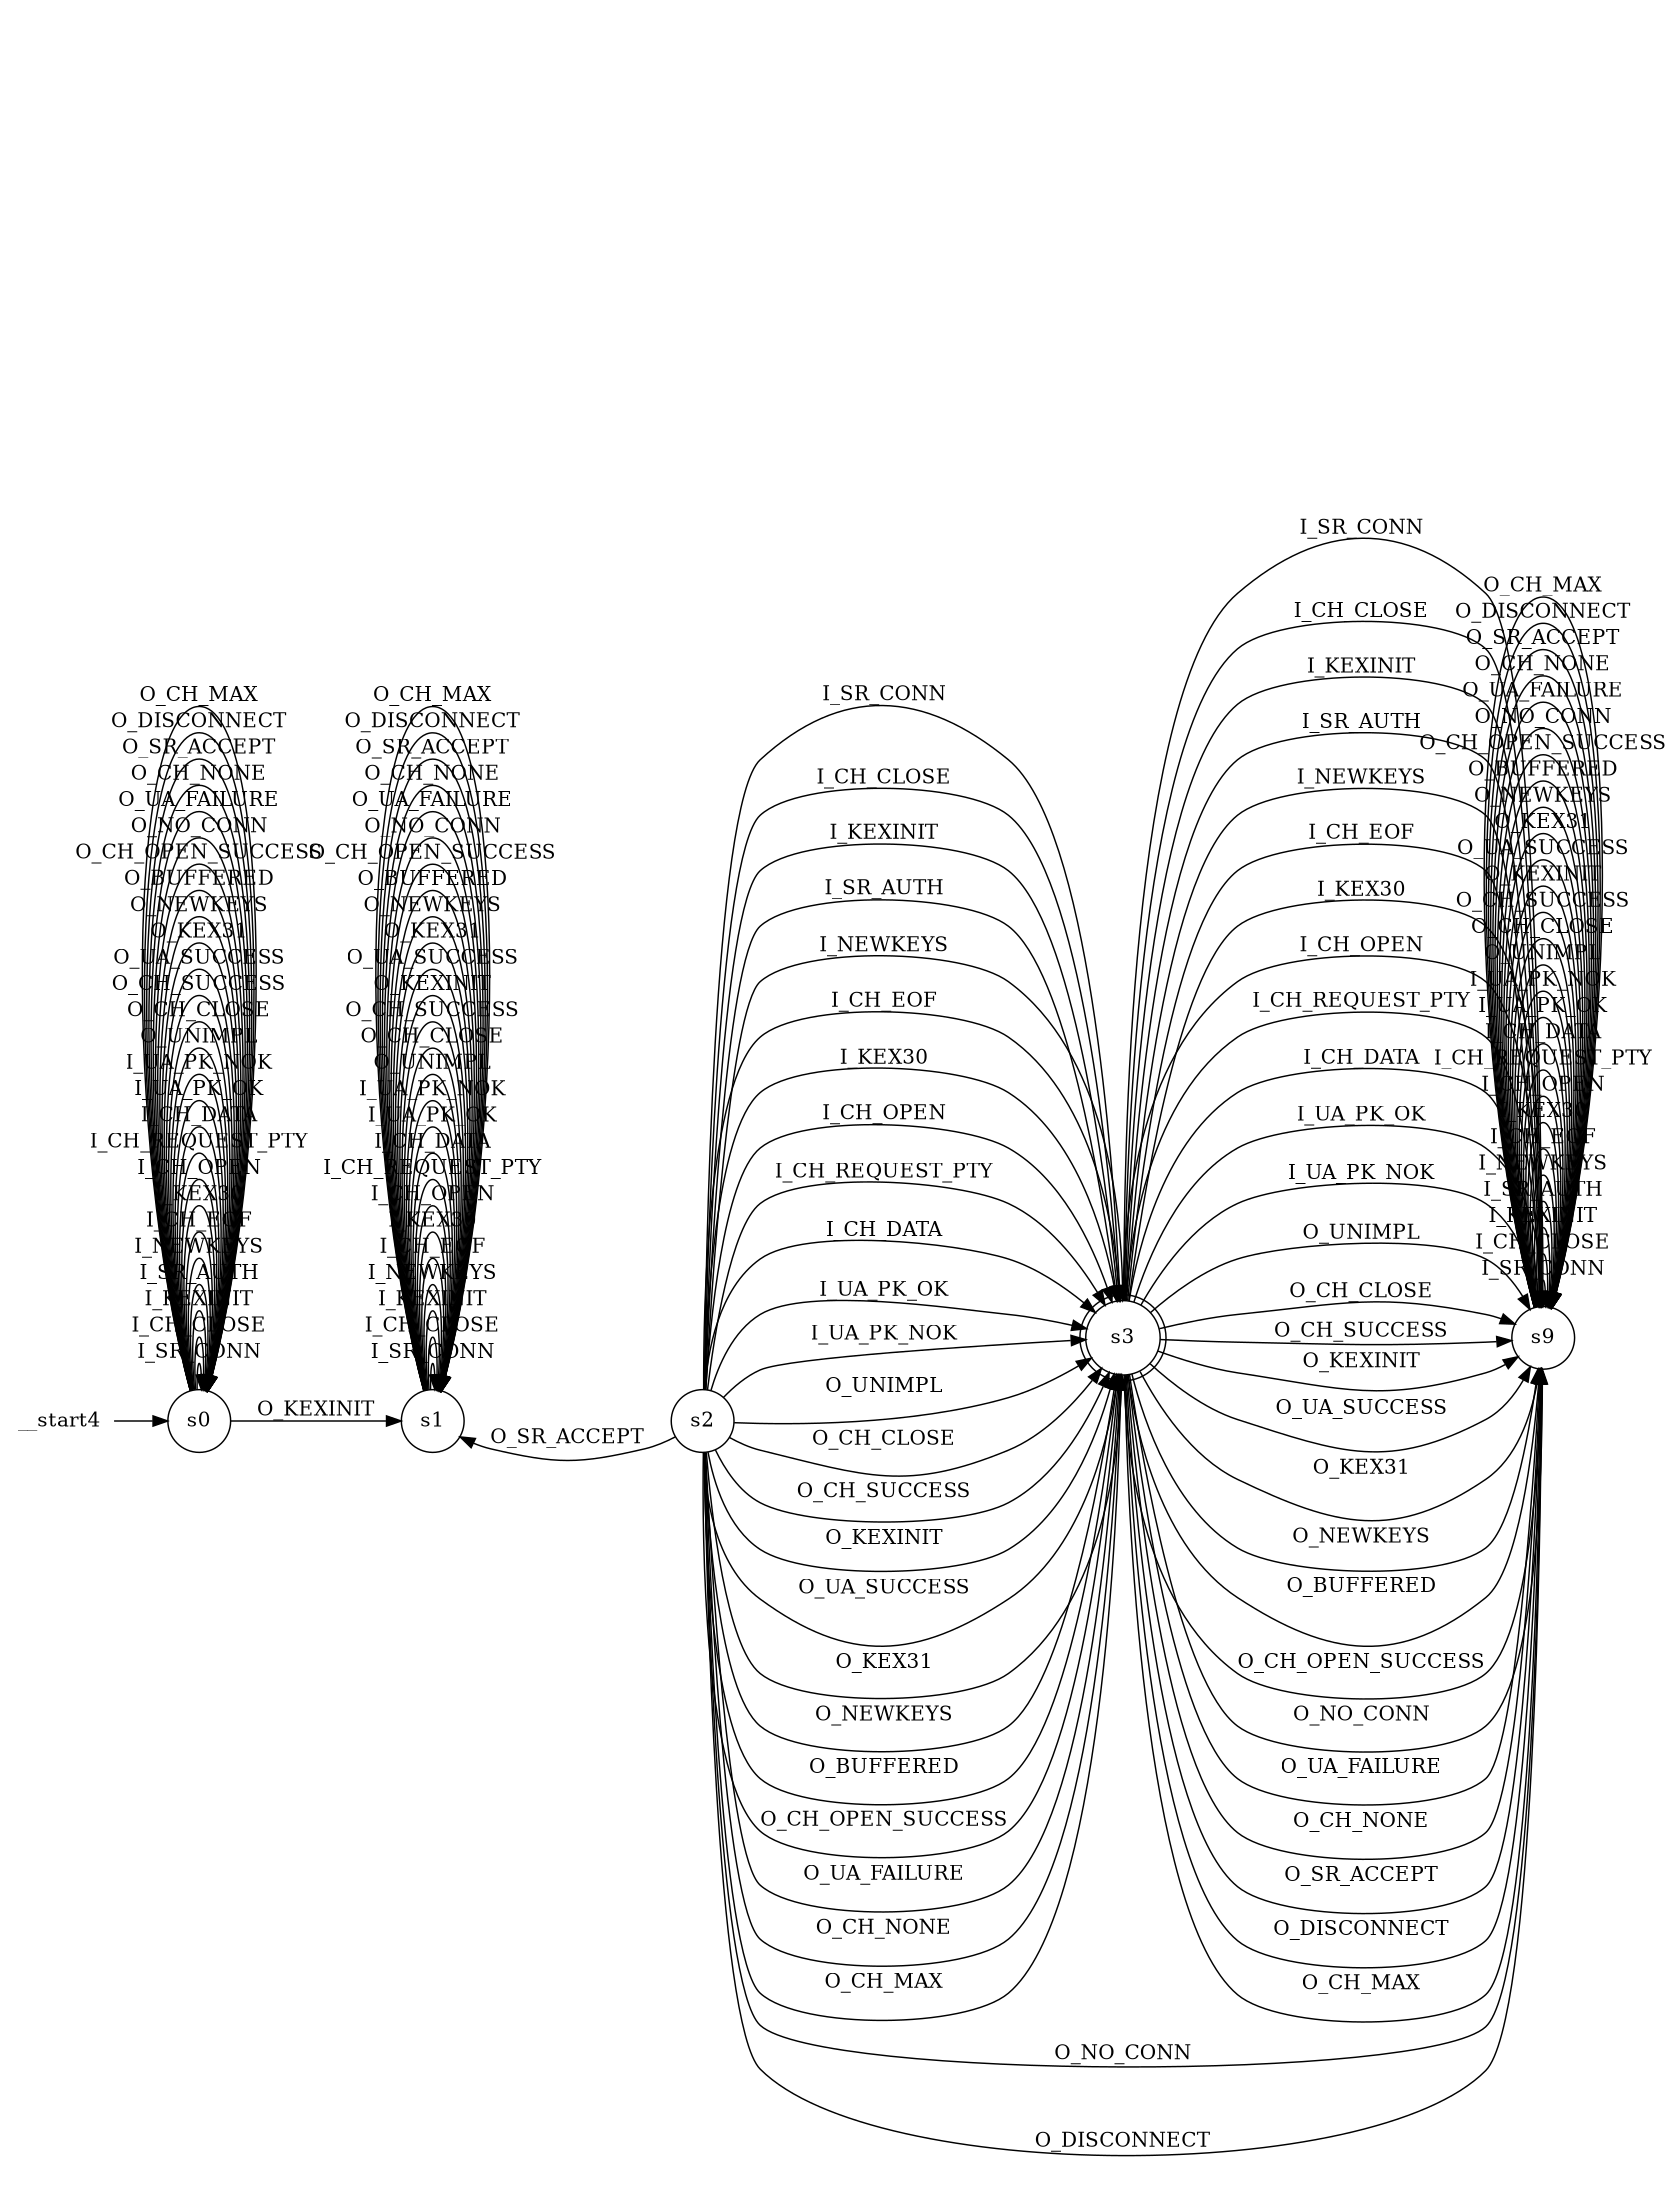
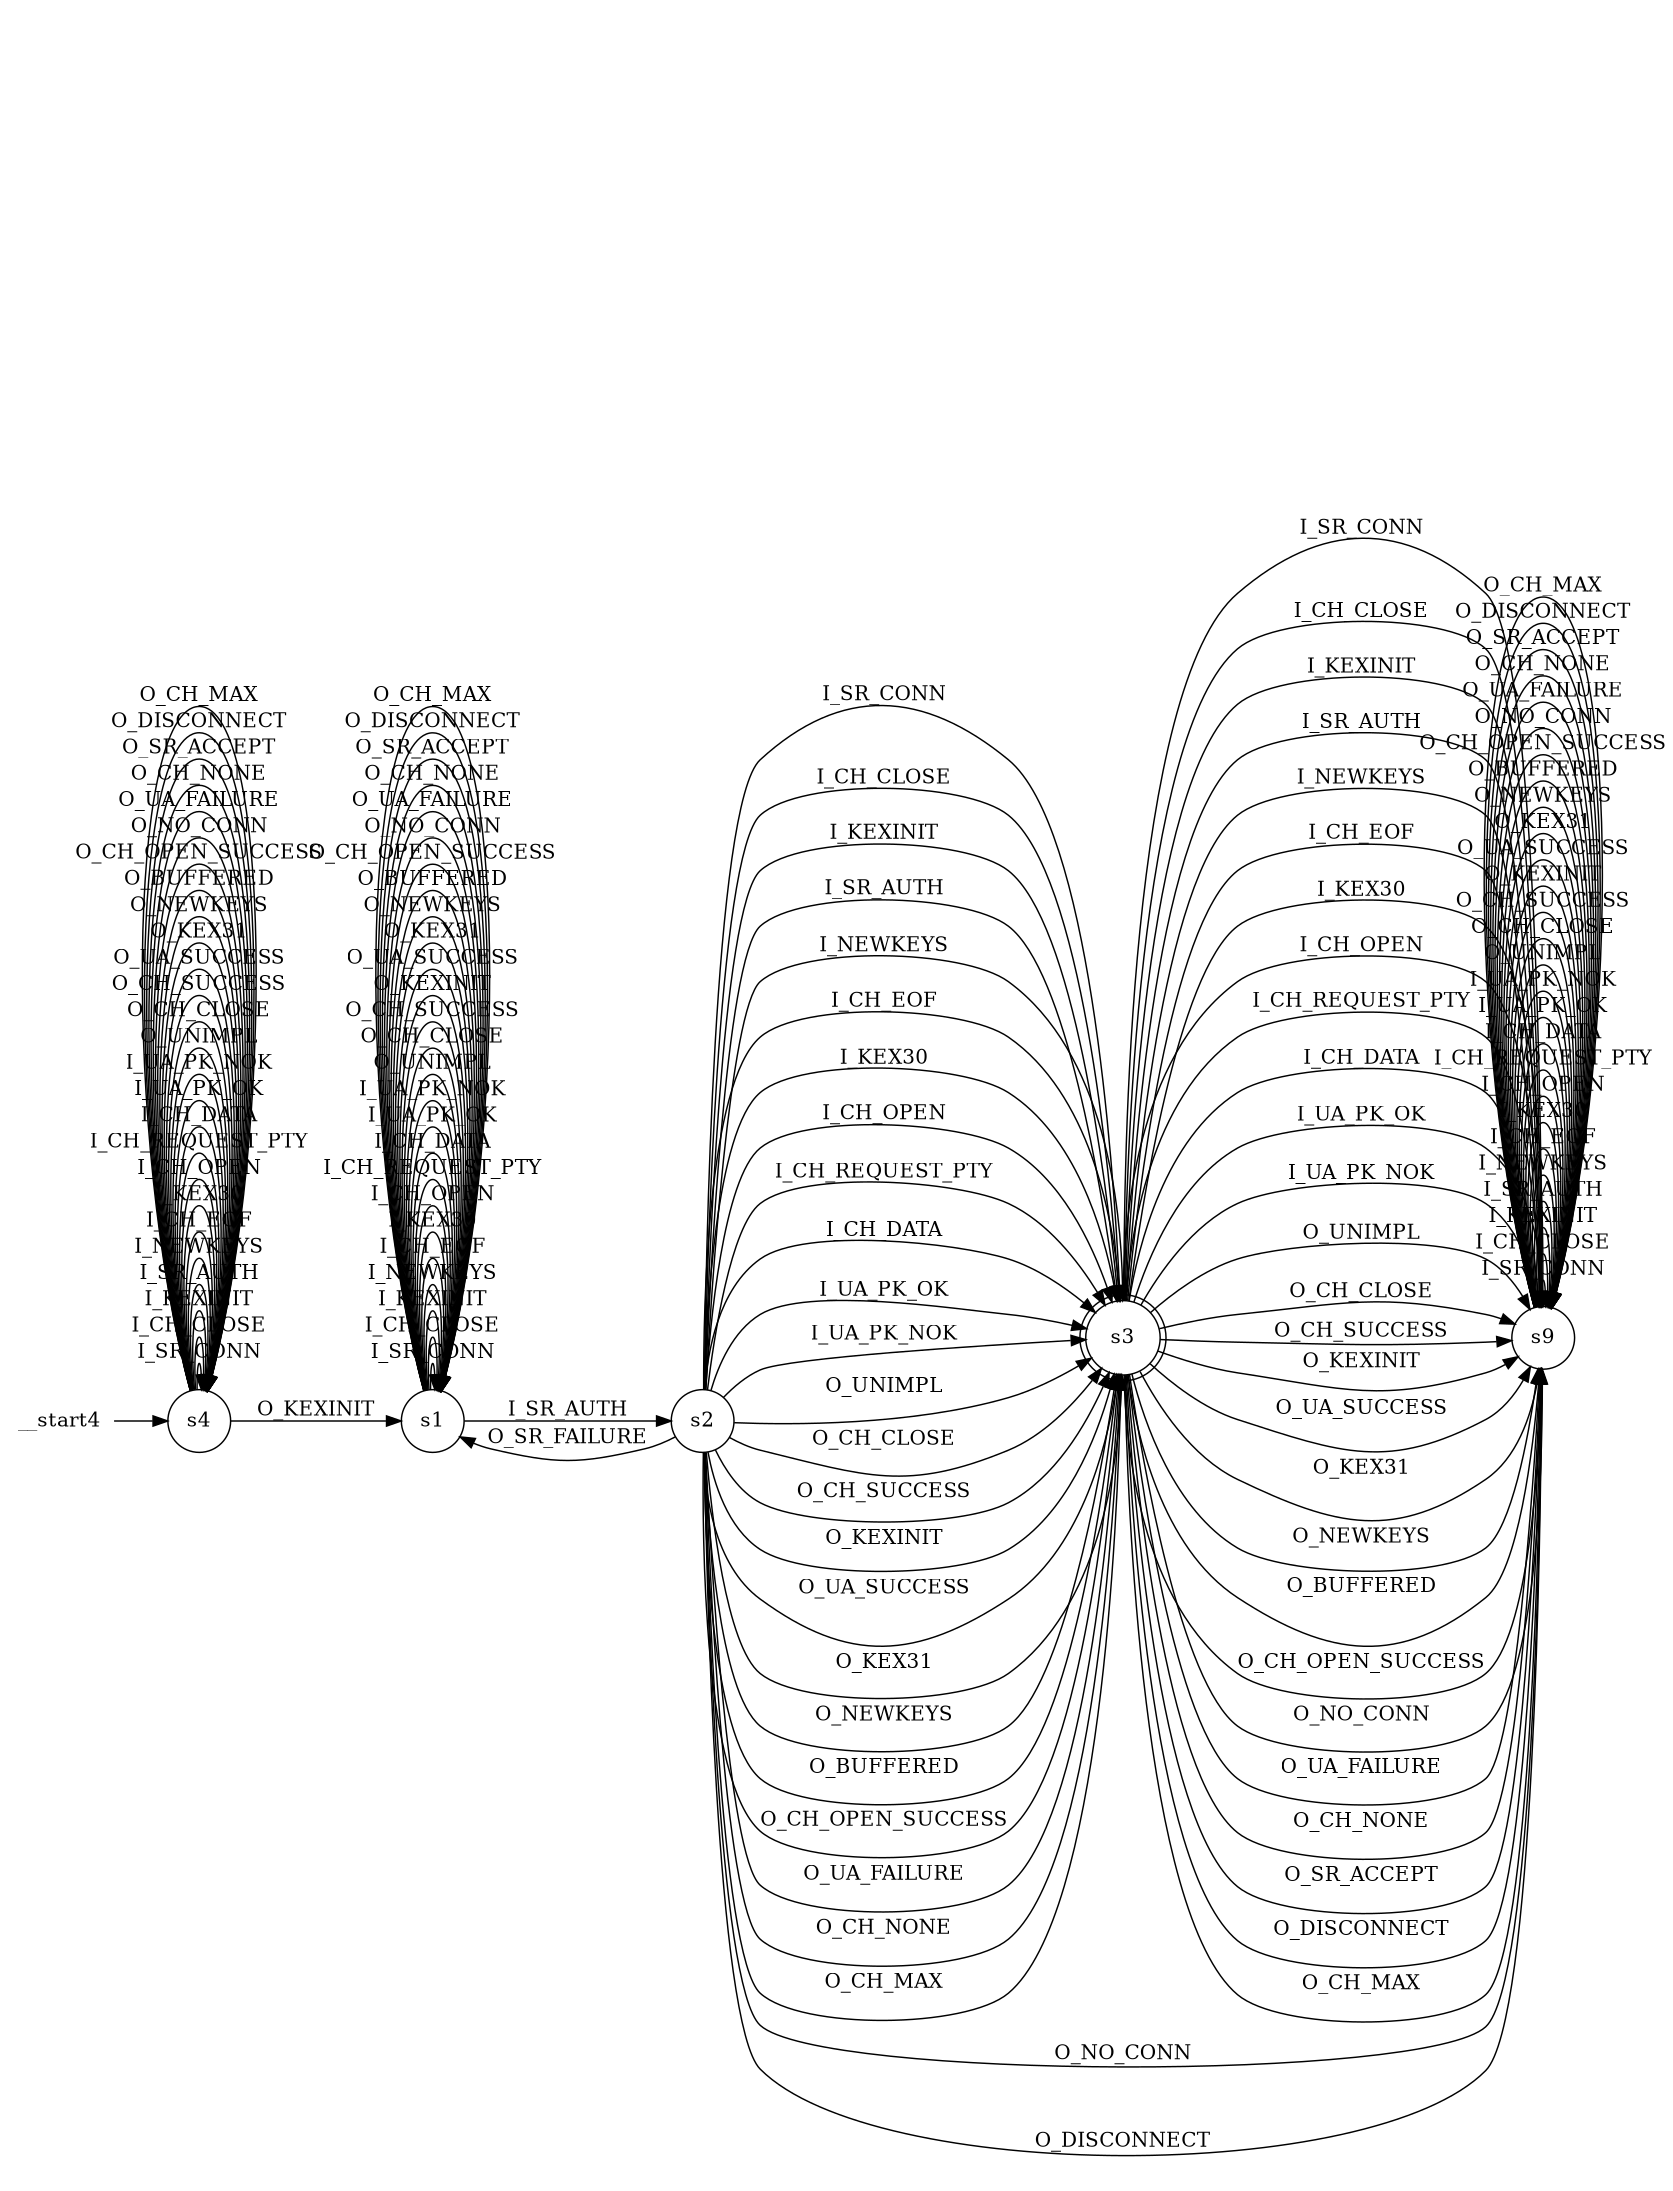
node "s0": label "s0" -> "s4"
edge "s1" -> "s2": added, label "I_SR_AUTH"
edge "s2" -> "s1": label "O_SR_ACCEPT" -> "O_SR_FAILURE"
